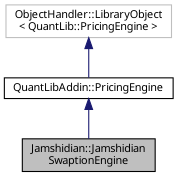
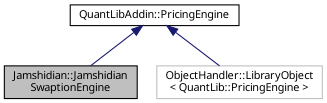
edge "QuantLibAddin::PricingEngine" -> "ObjectHandler::LibraryObject < QuantLib::PricingEngine >": reversed
